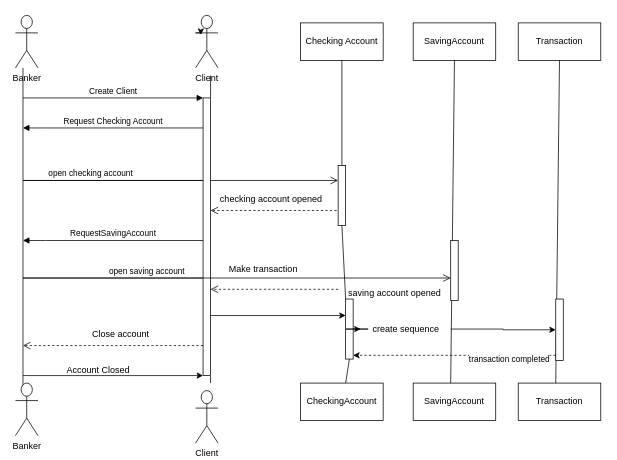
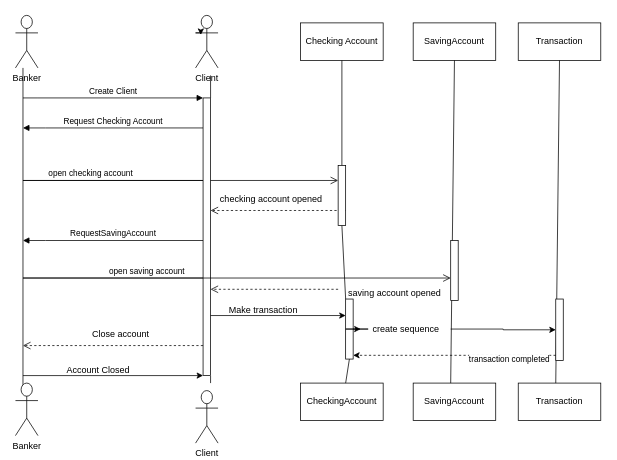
node "Make transaction": moved (263, 269) -> (263, 310)
